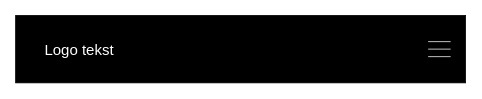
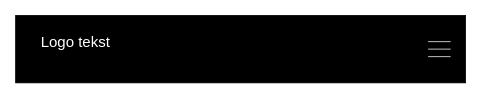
node "Logo tekst": moved (79, 49) -> (75, 42)
